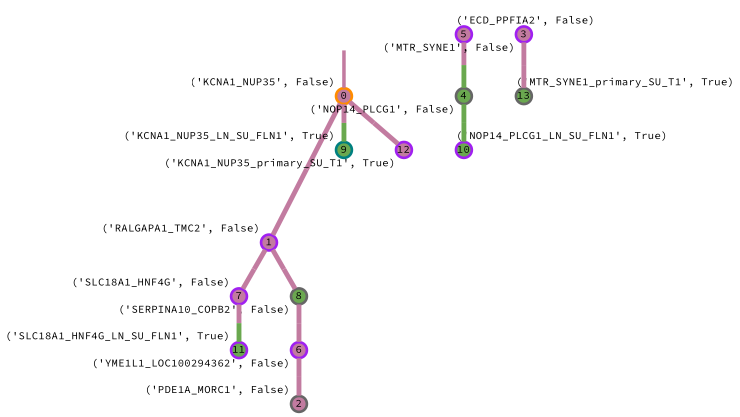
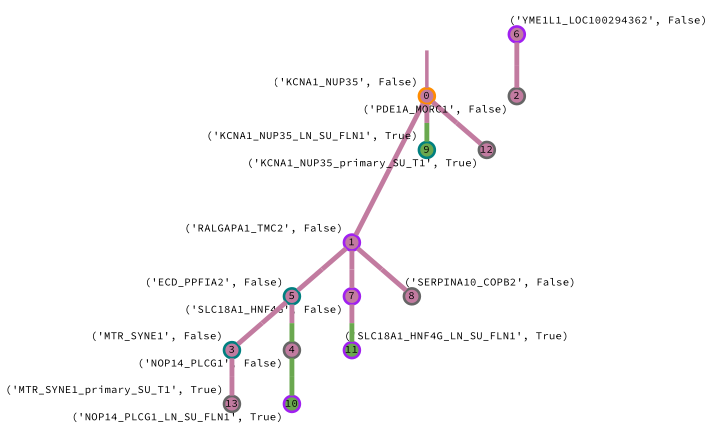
node "5 ('ECD_PPFIA2', False)": color purple -> teal
node "3 ('MTR_SYNE1', False)": color purple -> teal
node "4 ('NOP14_PLCG1', False)": fillcolor #6aa84fff -> #c27ba0ff
node "13 ('MTR_SYNE1_primary_SU_T1', True)": fillcolor #6aa84fff -> #c27ba0ff
node "12 ('KCNA1_NUP35_primary_SU_T1', True)": color purple -> gray40
edge "1 ('RALGAPA1_TMC2', False)" -> "5 ('ECD_PPFIA2', False)": added
node "8 ('SERPINA10_COPB2', False)": fillcolor #6aa84fff -> #c27ba0ff
edge "5 ('ECD_PPFIA2', False)" -> "3 ('MTR_SYNE1', False)": added
edge "8 ('SERPINA10_COPB2', False)" -> "6 ('YME1L1_LOC100294362', False)": removed
